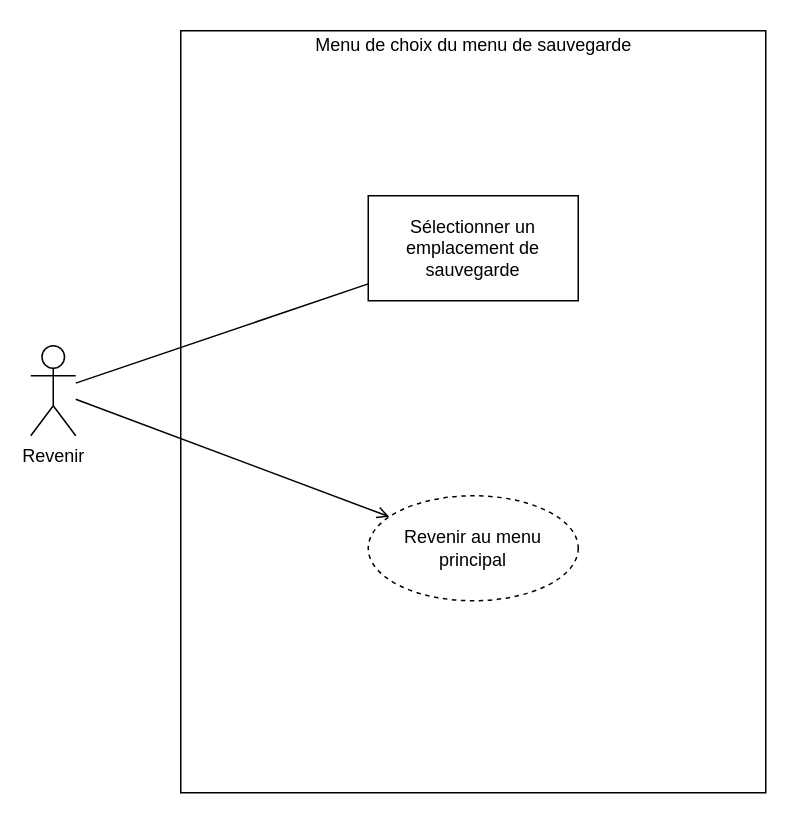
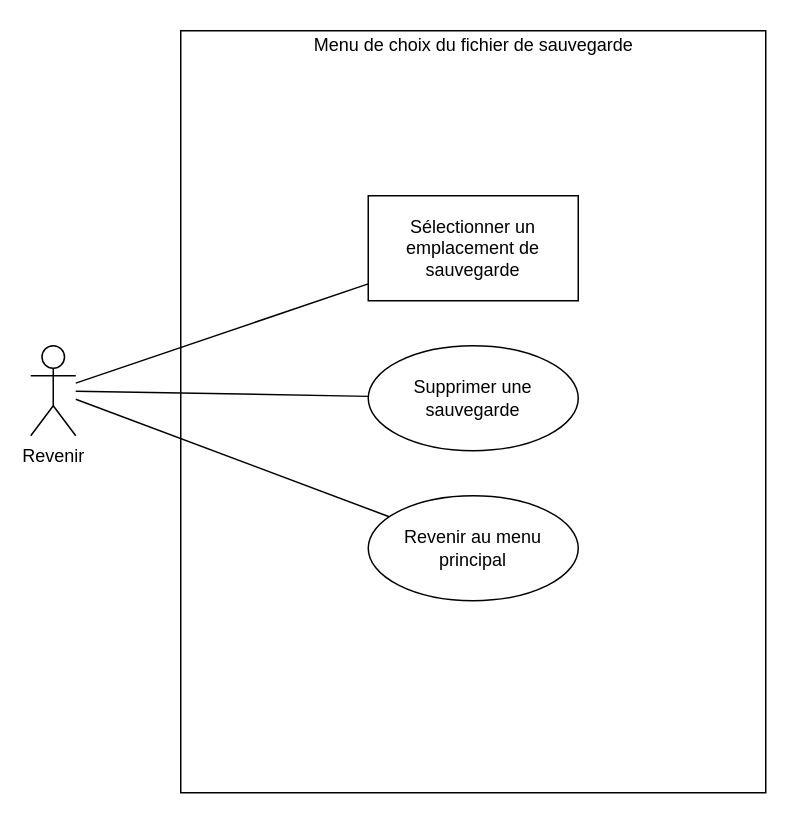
node "Menu de choix du menu de sauvegarde": label "Menu de choix du menu de sauvegarde" -> "Menu de choix du fichier de sauvegarde"
edge "Revenir" -- "Supprimer une sauvegarde": added
node "Supprimer une sauvegarde": added
edge "Revenir" -> "Revenir au menu principal": arrowhead open -> none
node "Revenir au menu principal": style dashed -> solid
